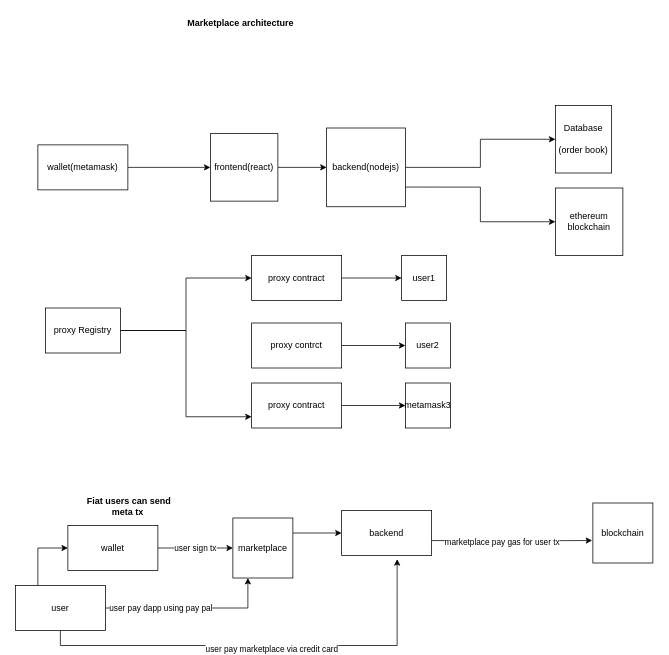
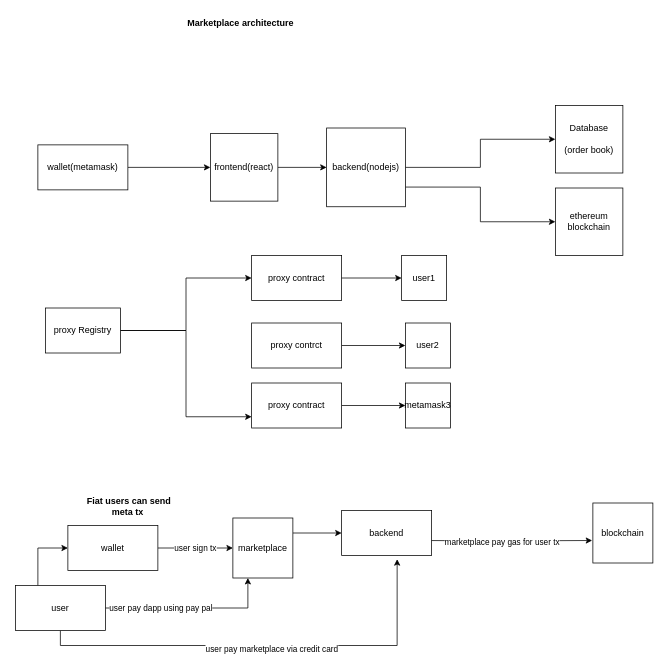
node "Database (order book)": size 56x68 -> 68x68
